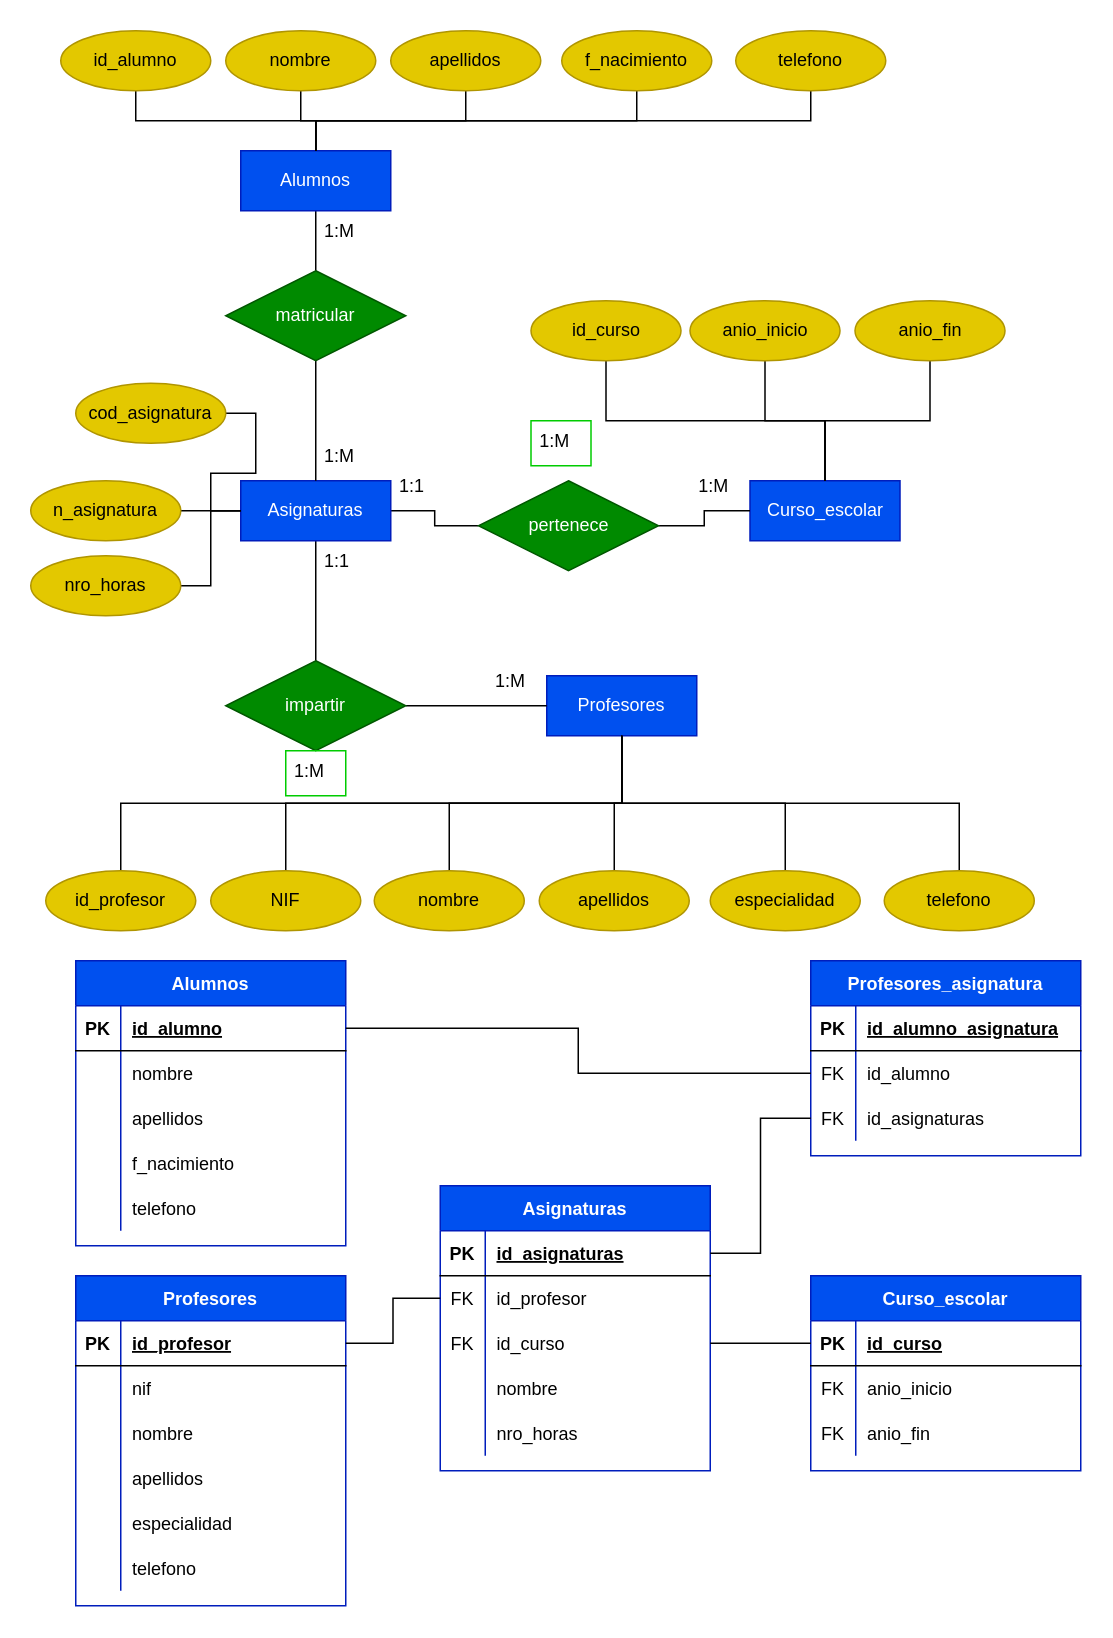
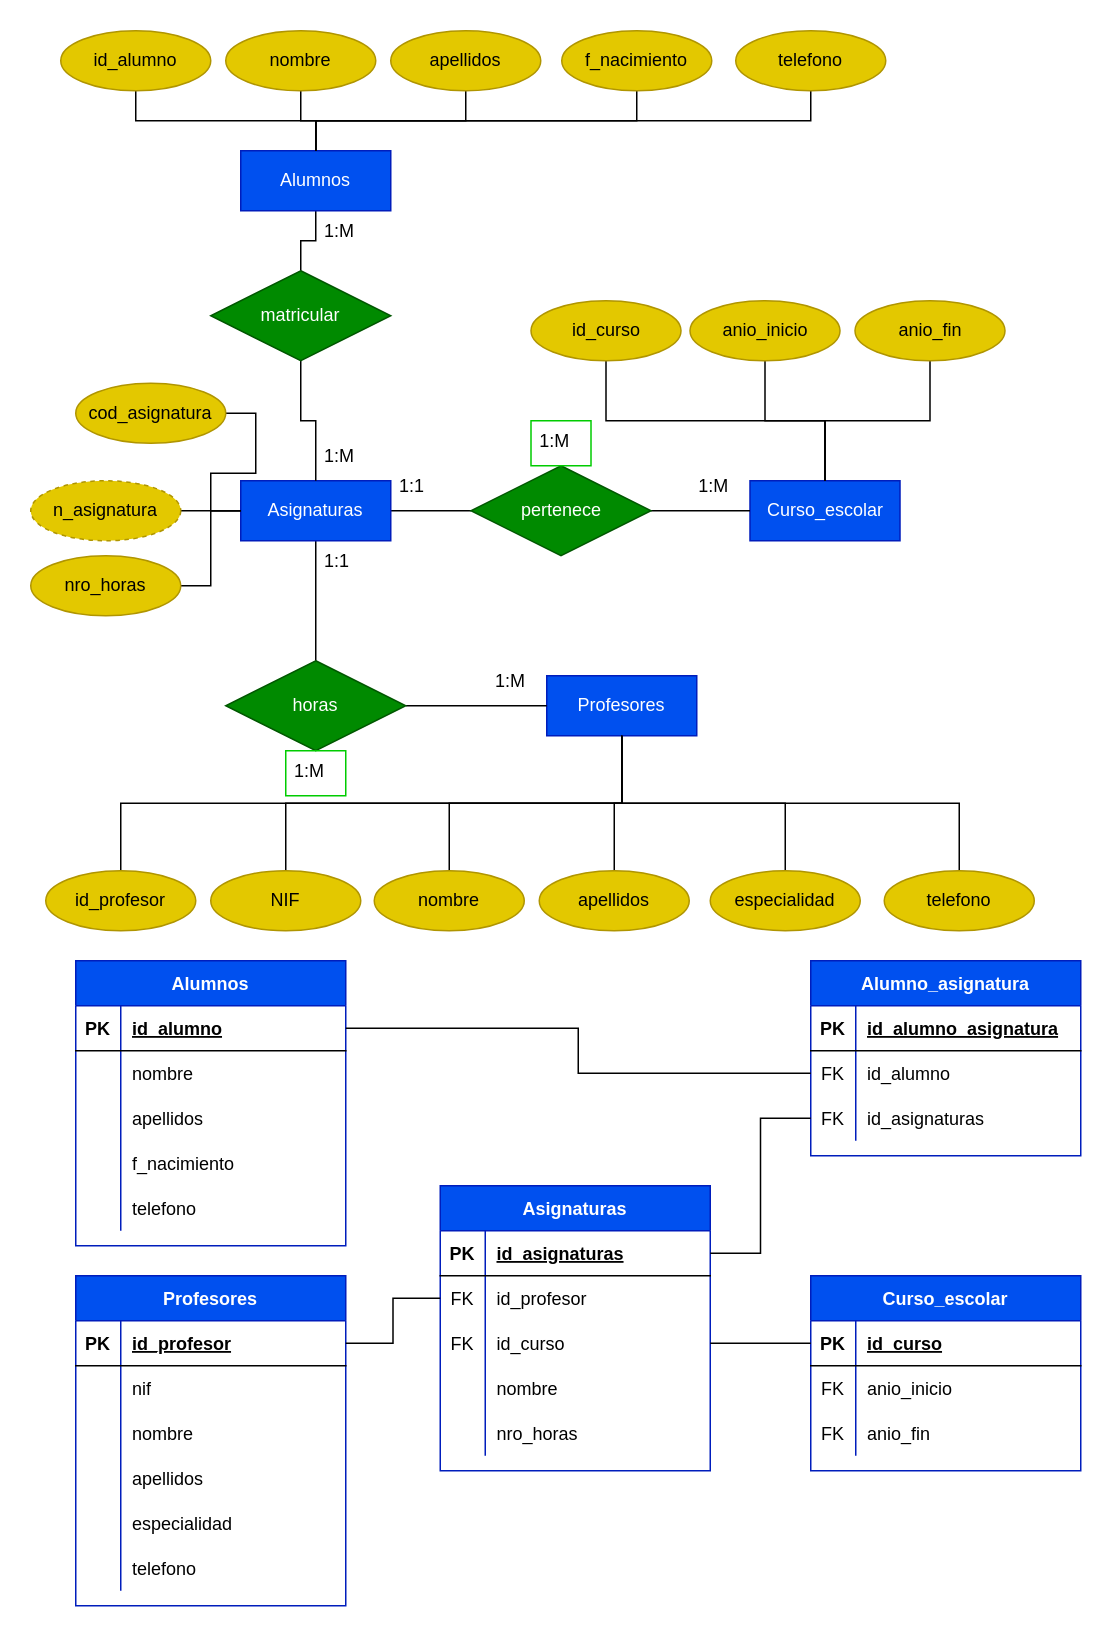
node "matricular": moved (316, 316) -> (301, 316)
node "n_asignatura": style solid -> dashed
node "pertenece": moved (569, 526) -> (561, 511)
node "impartir": label "impartir" -> "horas"
node "Profesores_asignatura": label "Profesores_asignatura" -> "Alumno_asignatura"
